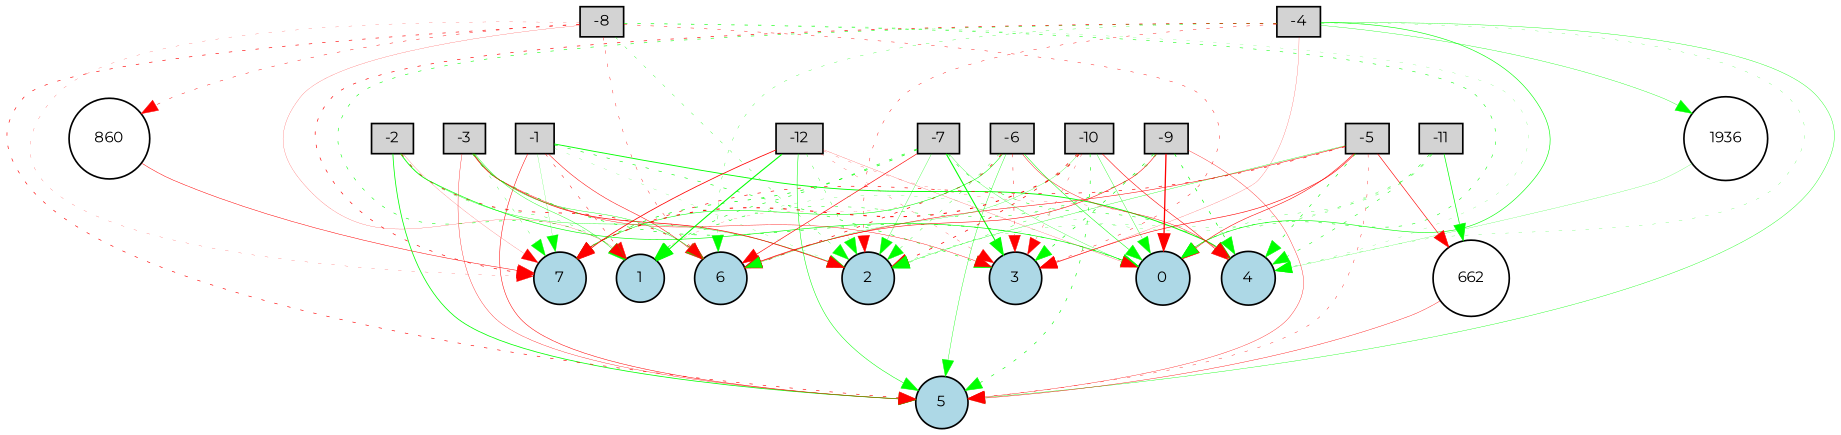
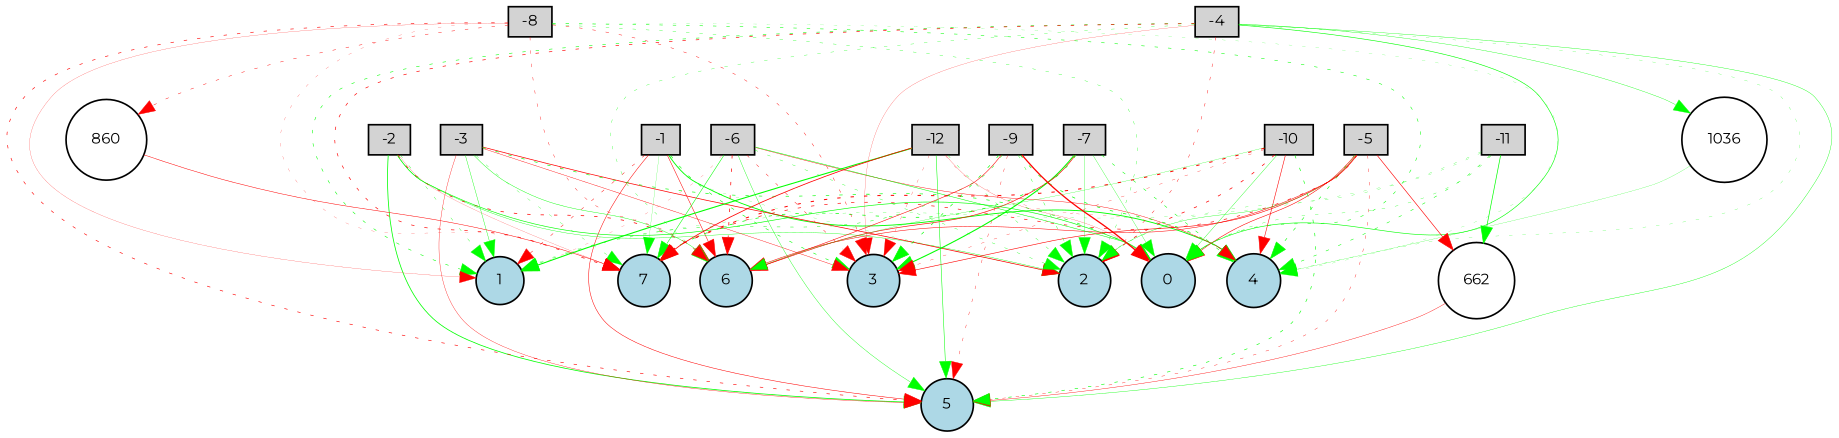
node "1936": label "1936" -> "1036"
edge "-7" -> "1": removed
edge "-9" -> "5": style solid -> dotted
